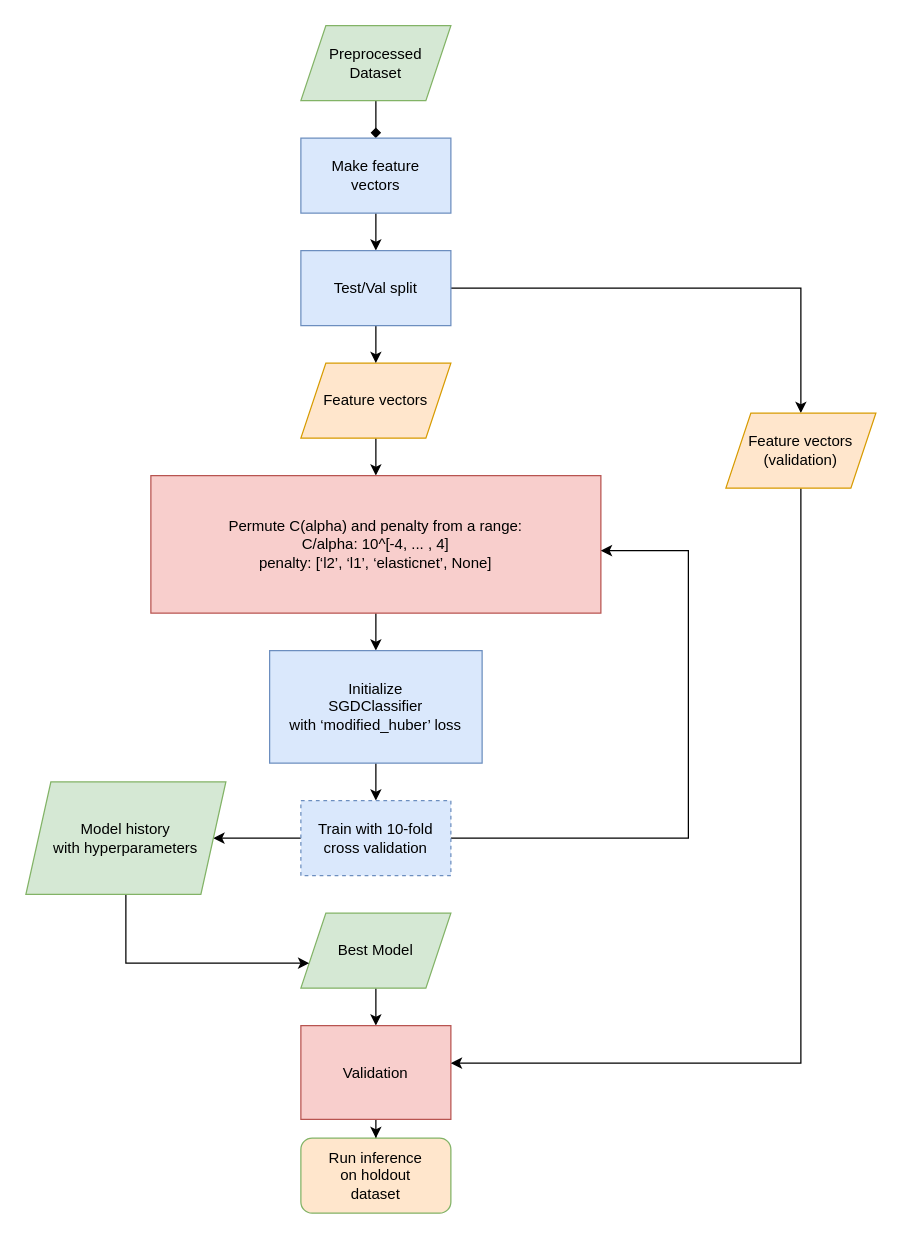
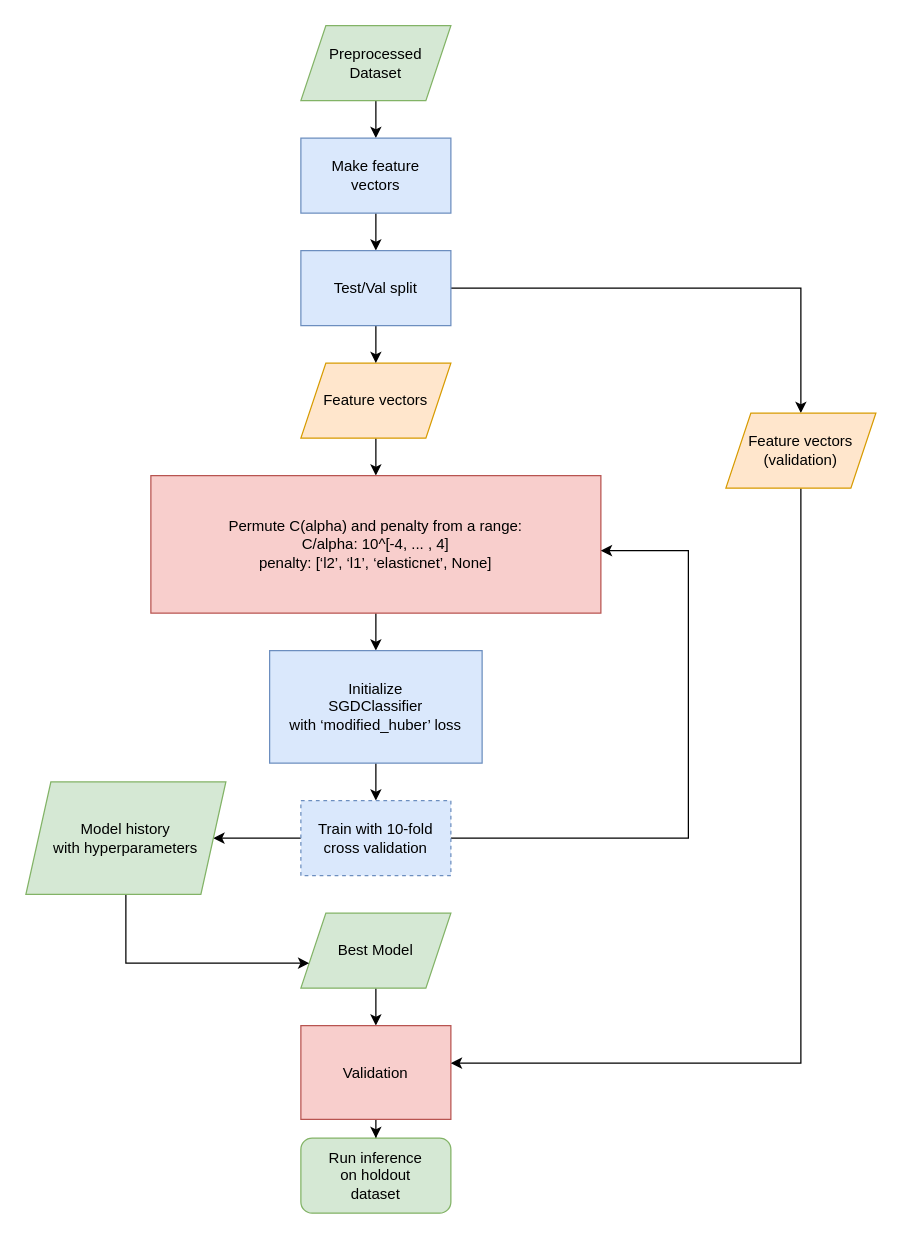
edge "Preprocessed Dataset" -> "Make feature vectors": arrowhead diamond -> classic
node "Run inference on holdout dataset": fillcolor #ffe6cc -> #d5e8d4
